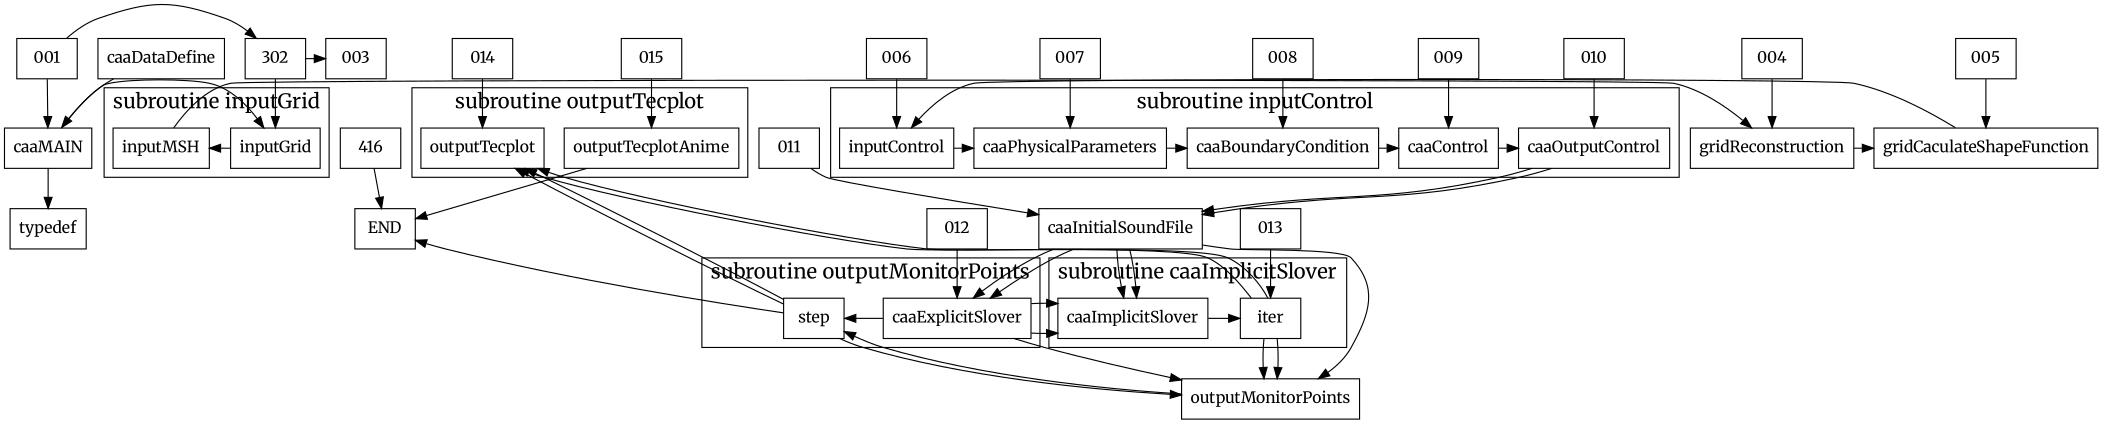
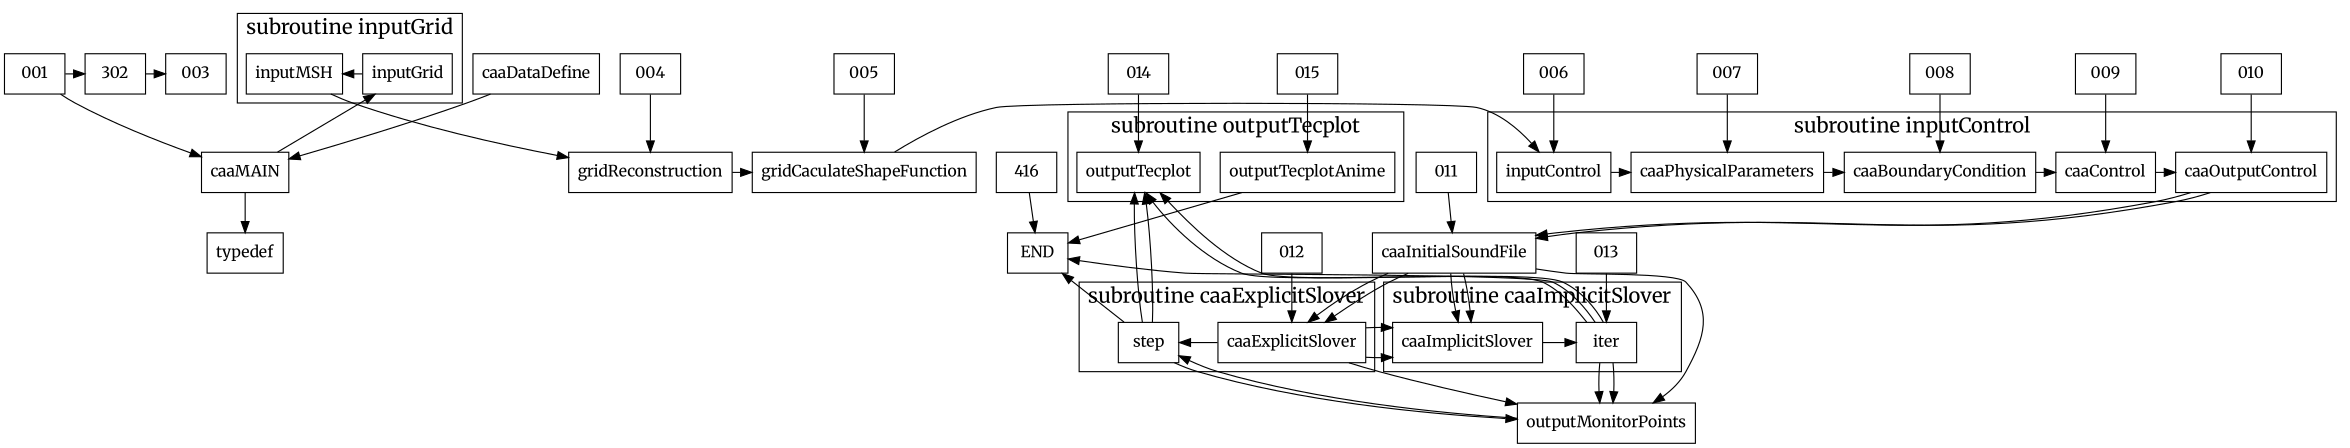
edge "302" -> "inputGrid": removed
cluster "subroutine outputMonitorPoints": label "subroutine outputMonitorPoints" -> "subroutine caaExplicitSlover"
edge "iter" -> "END": added
